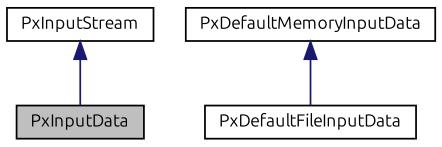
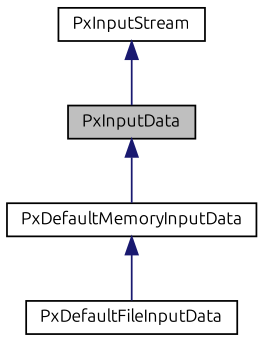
edge "PxDefaultMemoryInputData" -> "PxInputData": added
